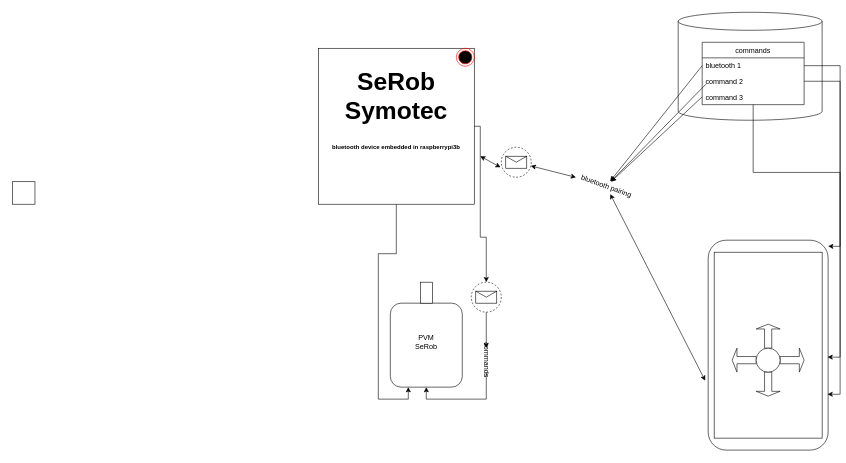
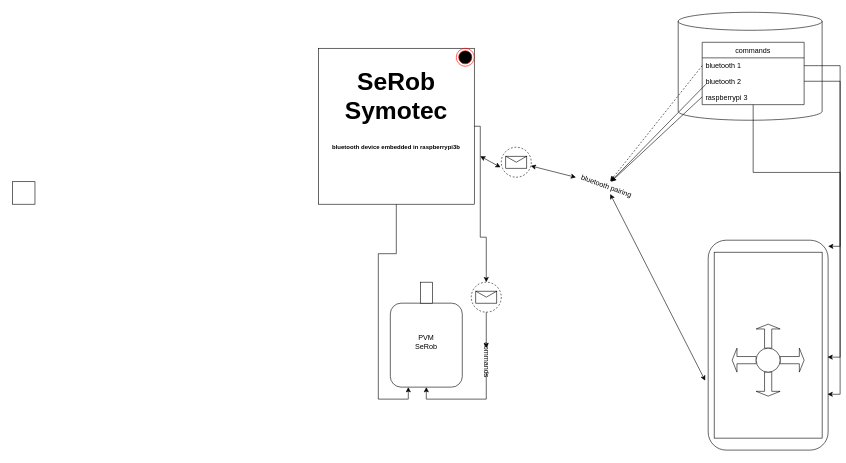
node "command 2": label "command 2" -> "bluetooth 2"
node "command 3": label "command 3" -> "raspberrypi 3"
edge "bluetooth 1" -> "bluetooth pairing": style solid -> dashed
